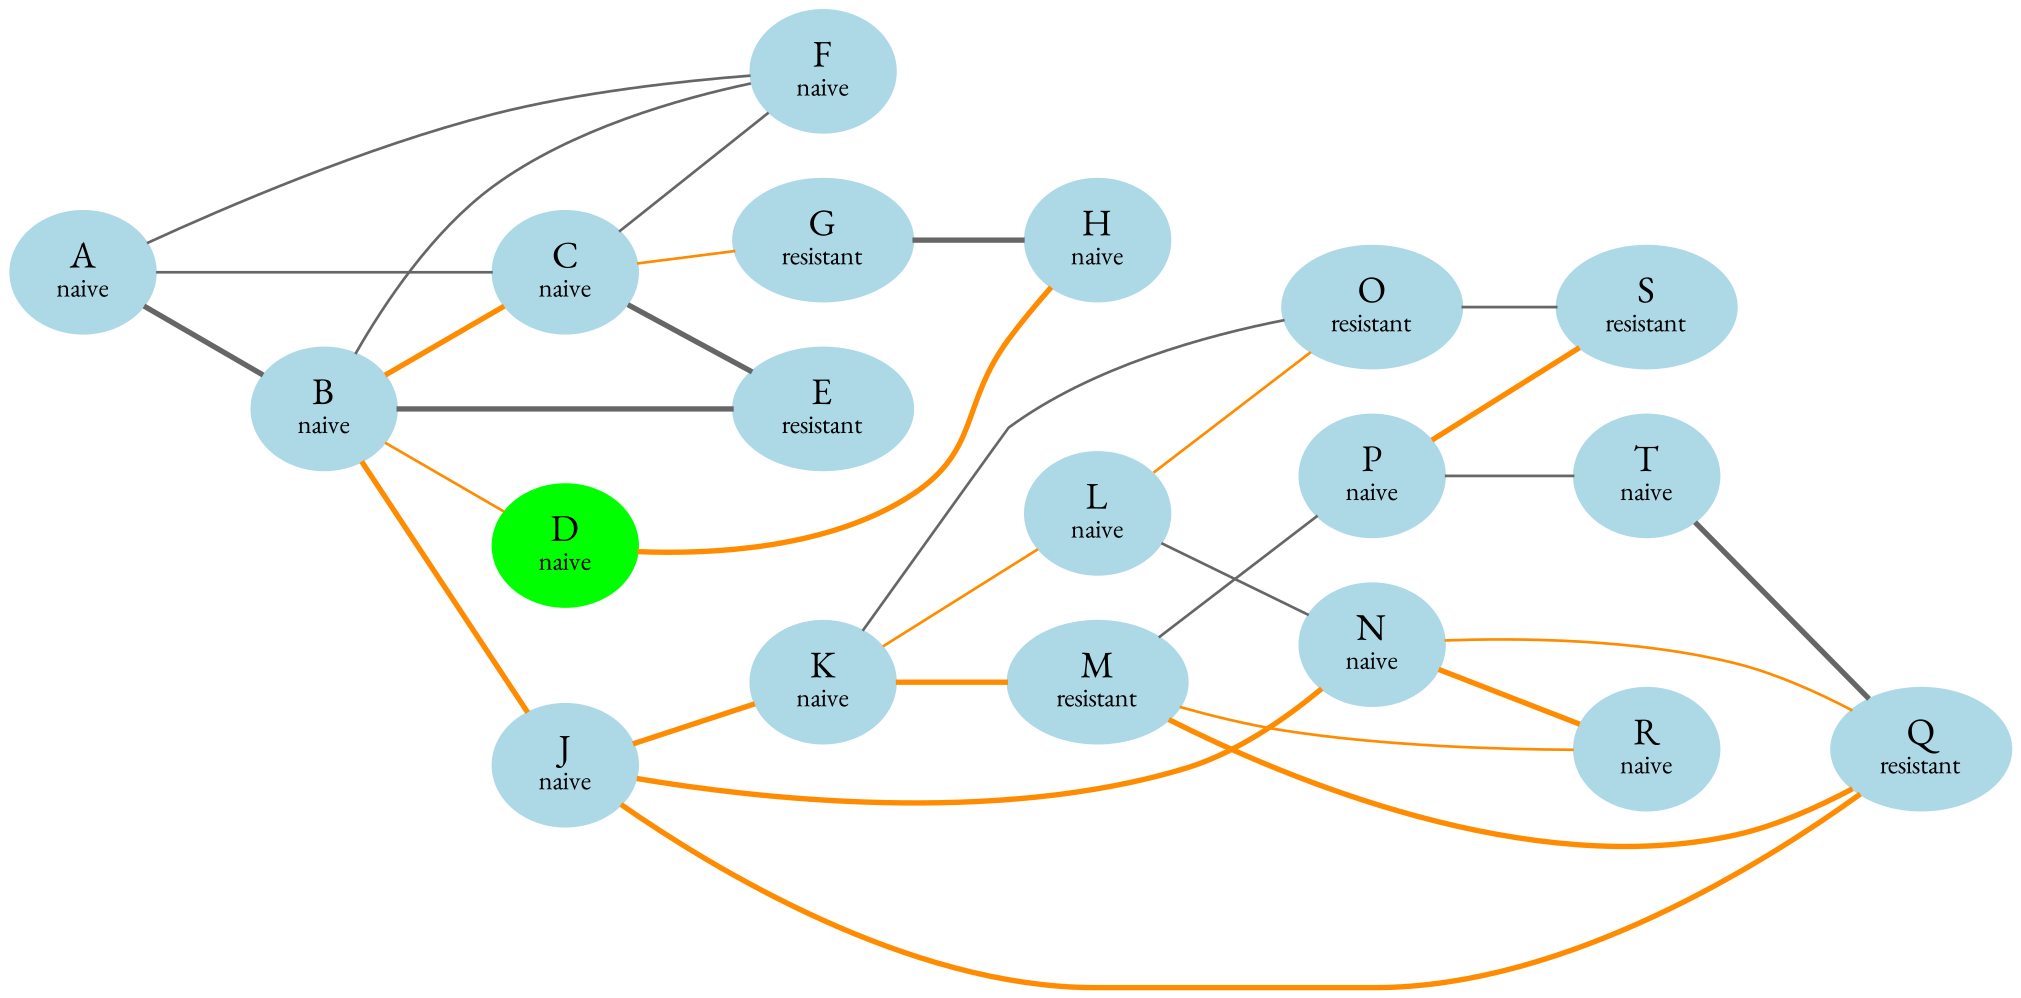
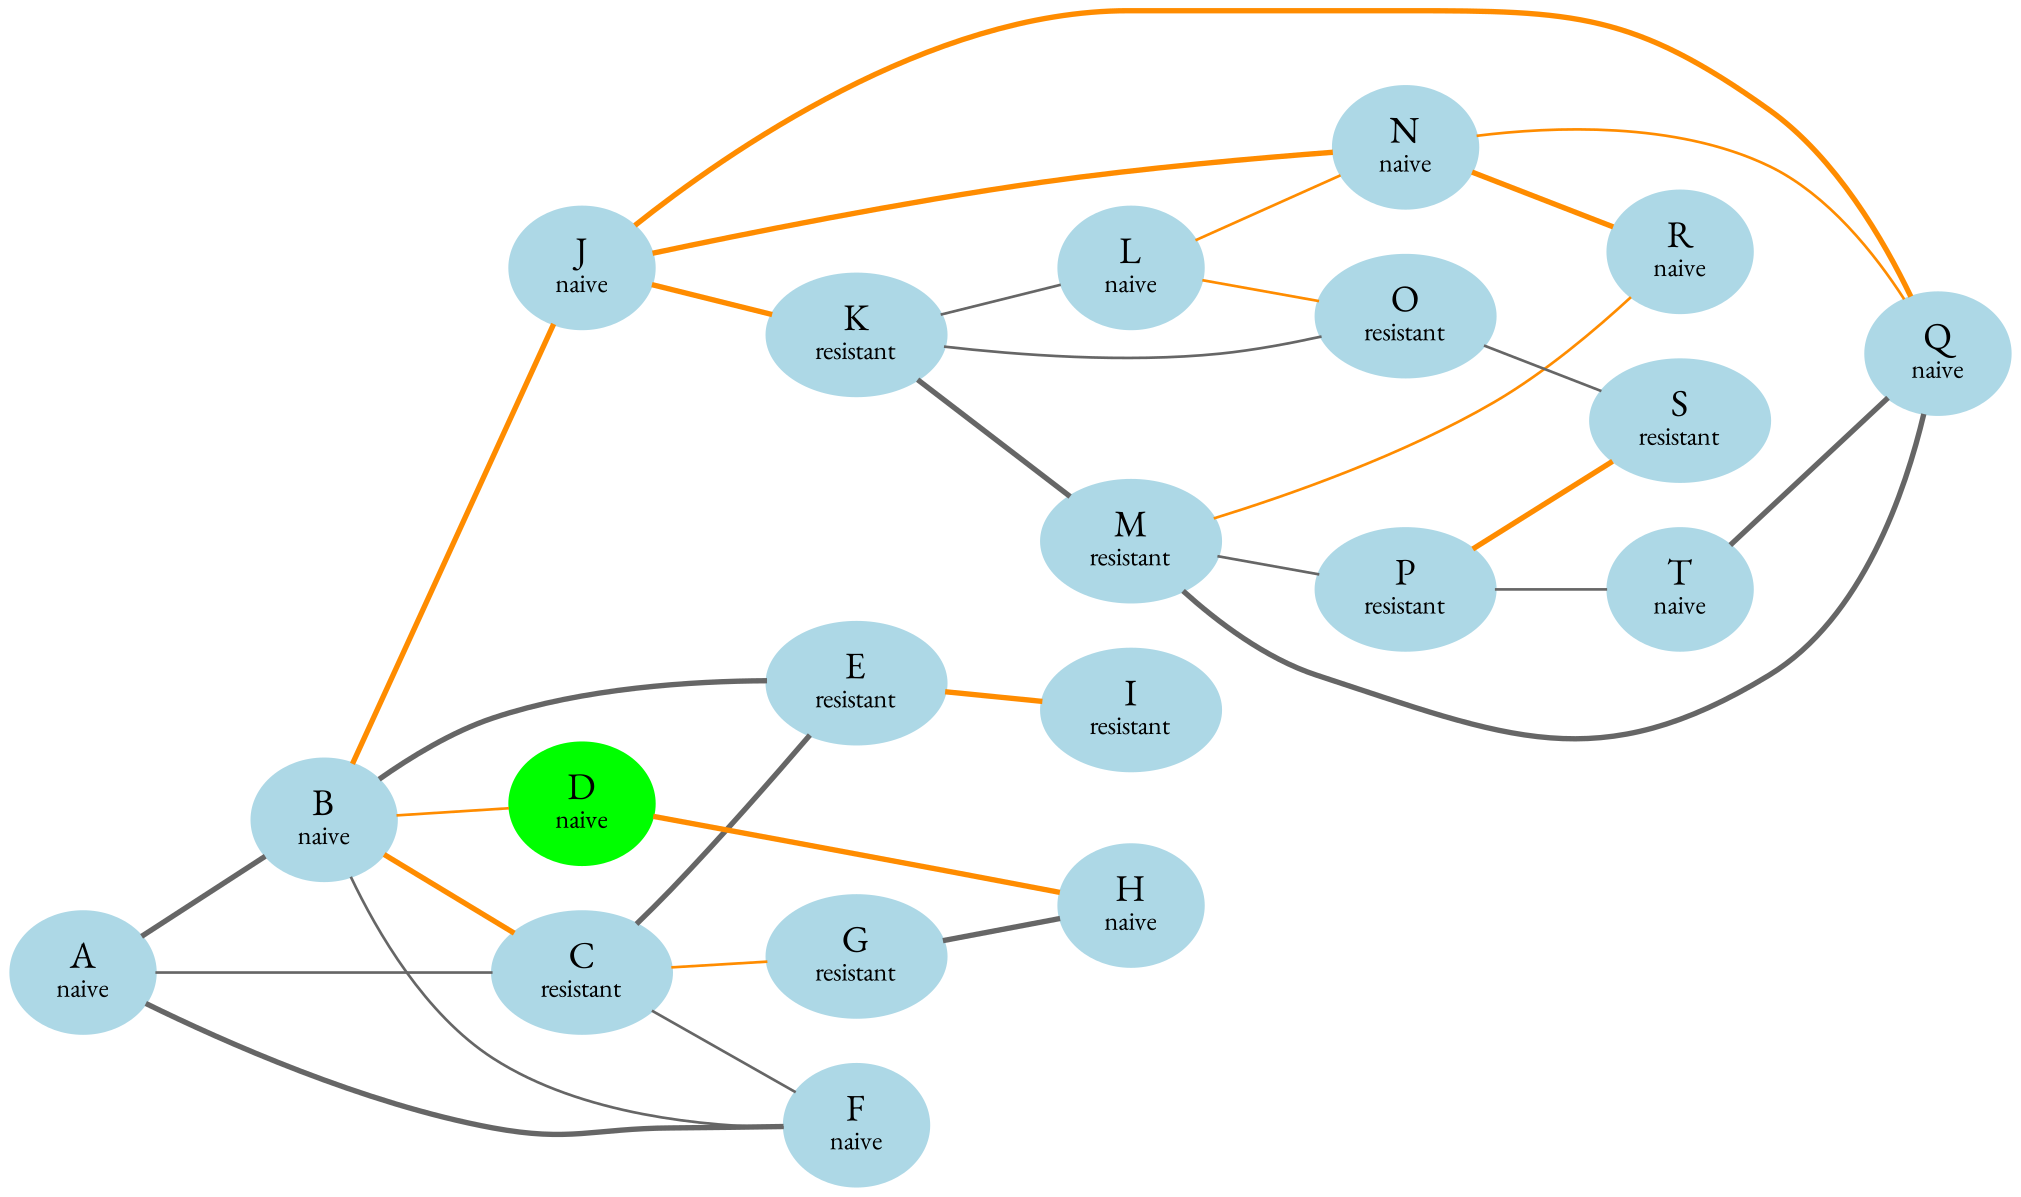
edge "F" -- "A": style solid -> bold
node "C": text "naive" -> "resistant"
node "P": text "naive" -> "resistant"
edge "L" -- "N": color gray40 -> darkorange
edge "L" -- "K": color darkorange -> gray40
edge "K" -- "M": color darkorange -> gray40
node "K": text "naive" -> "resistant"
node "I": added
node "Q": text "resistant" -> "naive"
edge "M" -- "Q": color darkorange -> gray40
